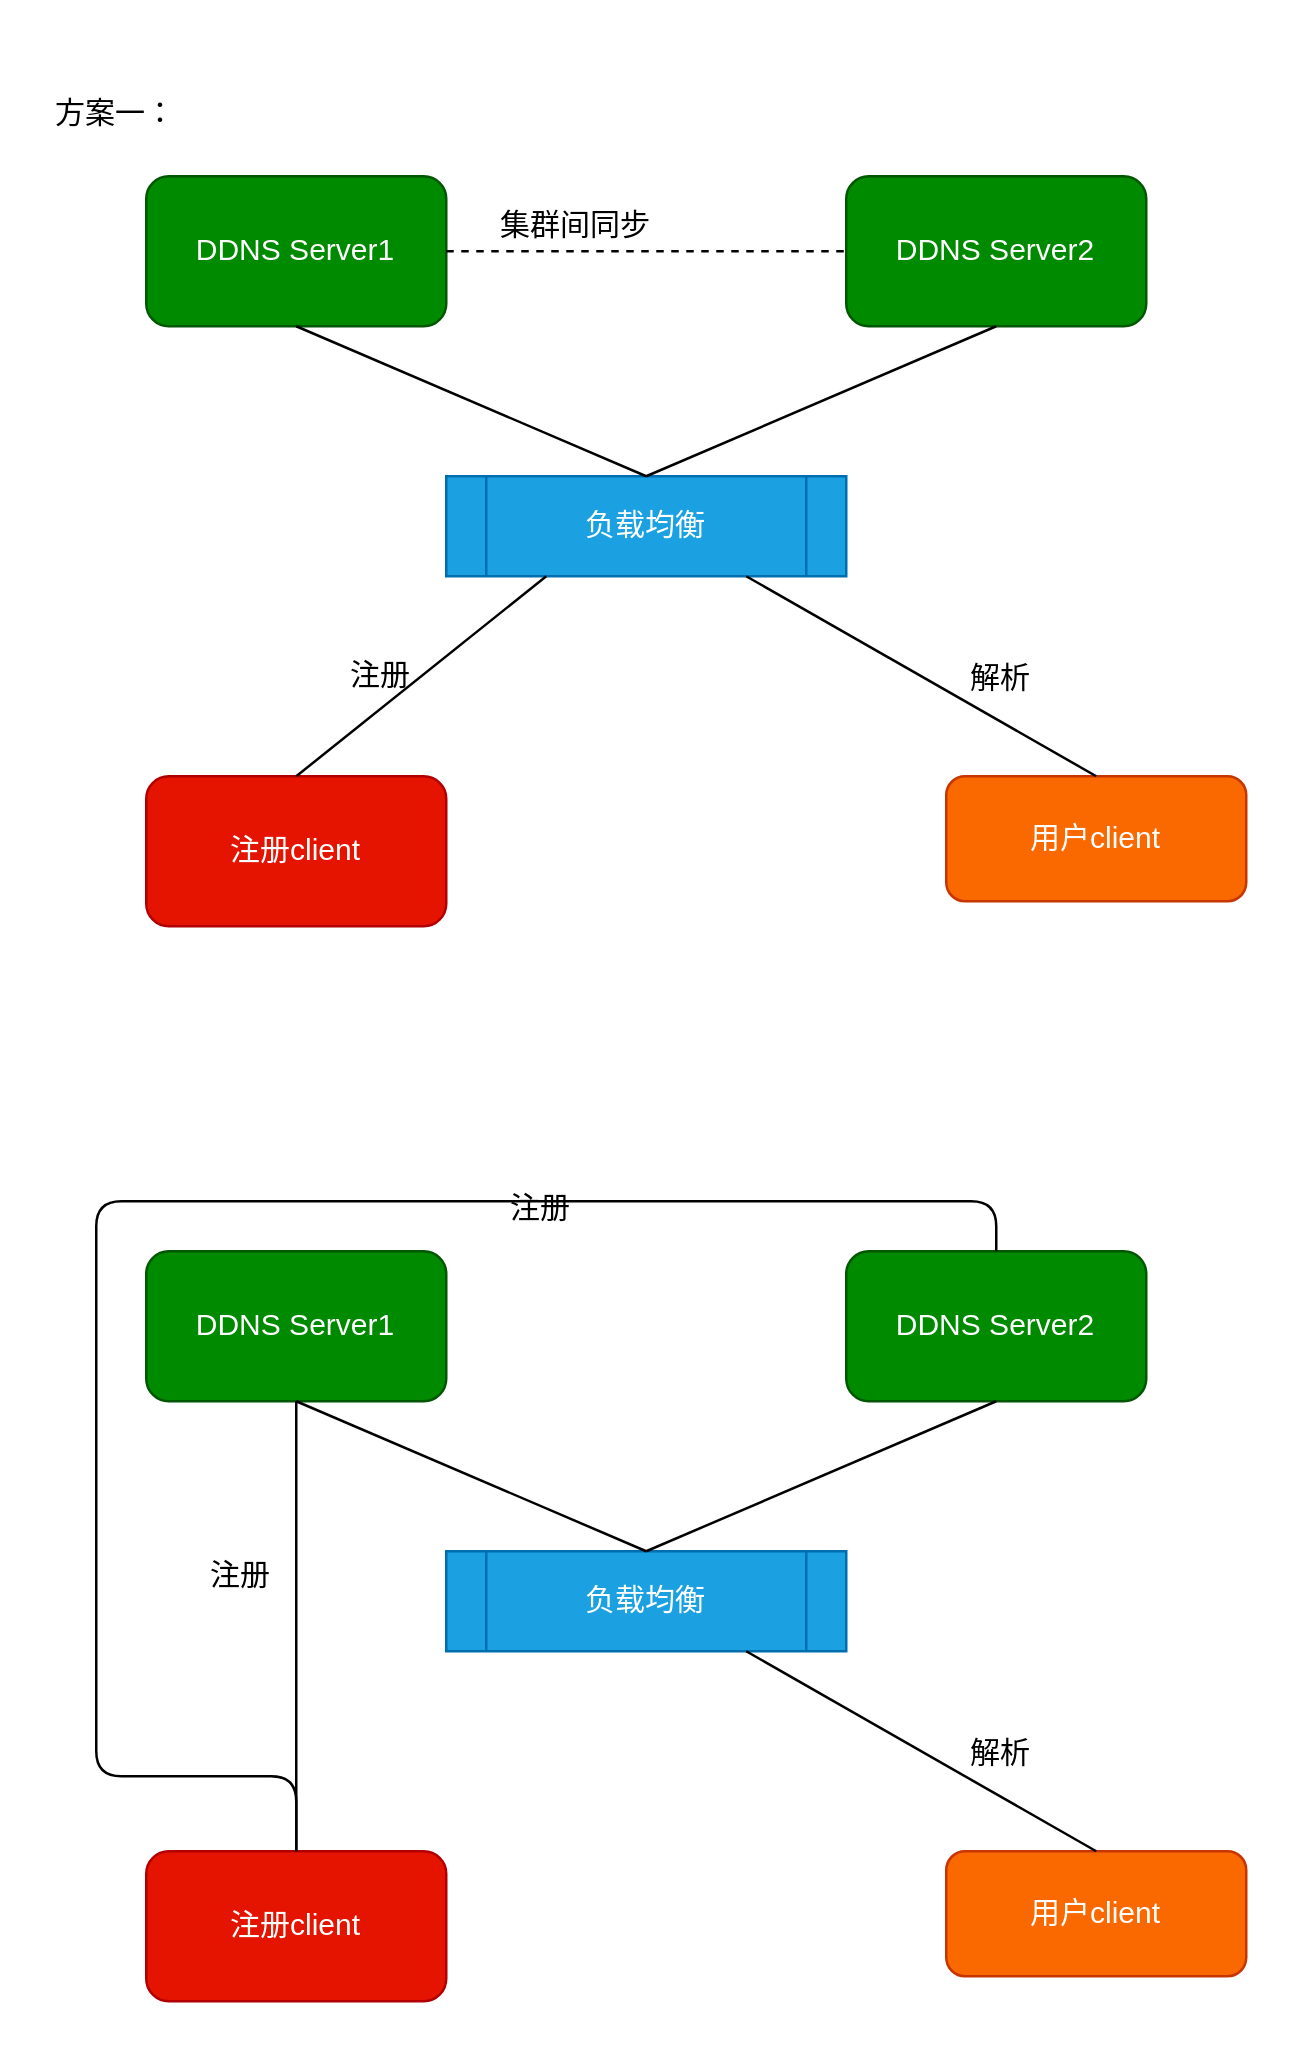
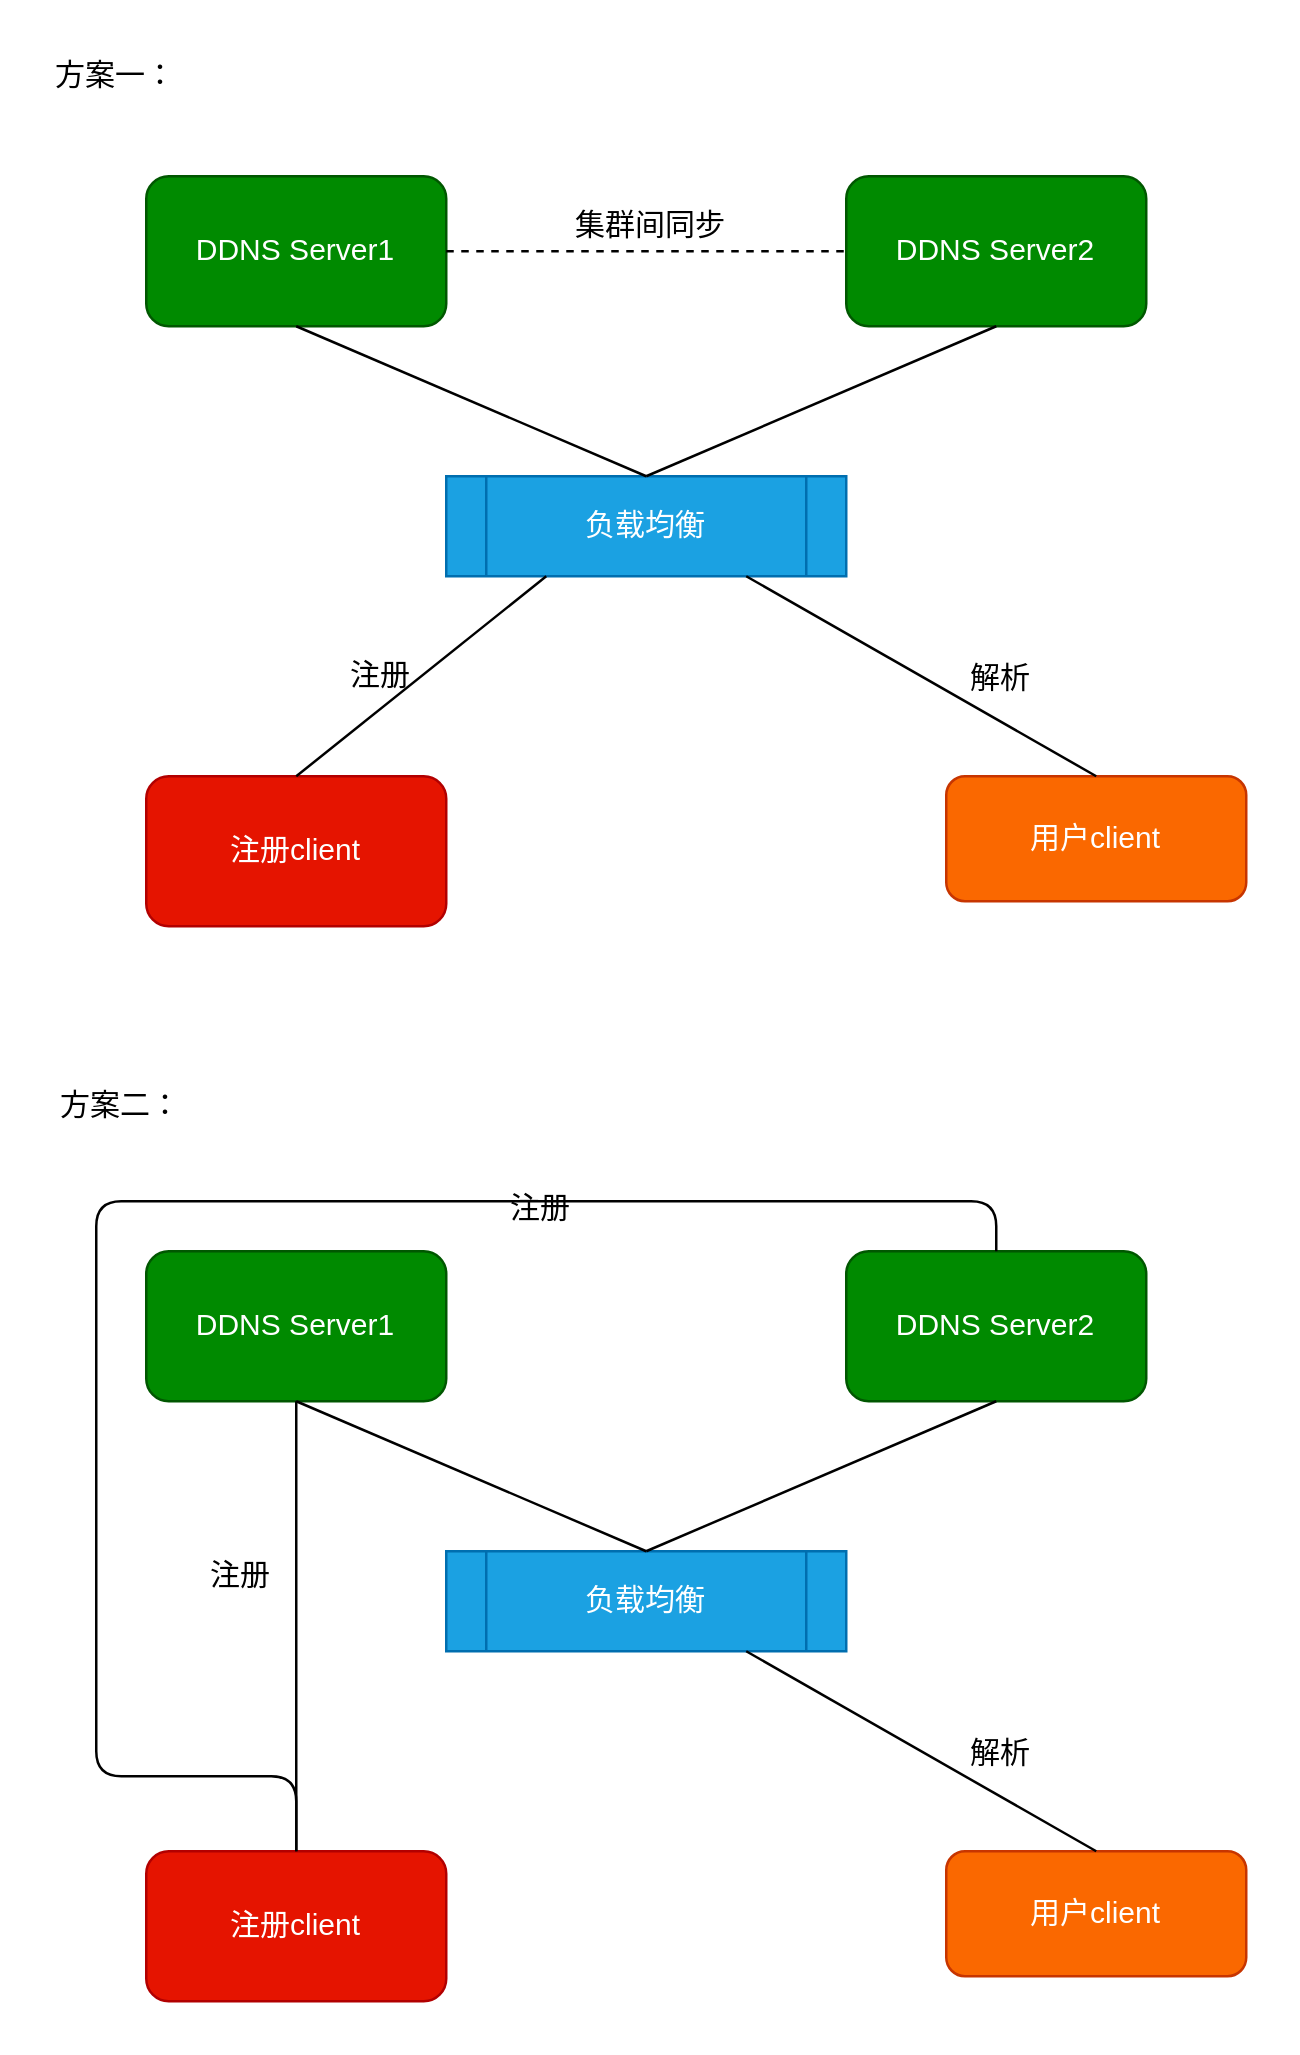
node "方案一：": moved (126, 114) -> (126, 76)
node "集群间同步": moved (596, 226) -> (671, 226)
node "方案二：": added
